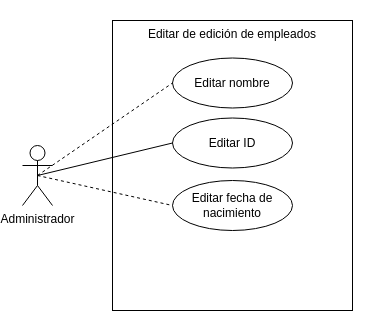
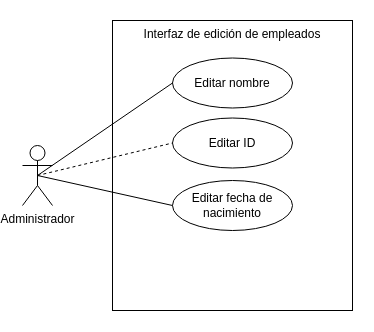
node "Editar de edición de empleados": label "Editar de edición de empleados" -> "Interfaz de edición de empleados"
edge "Editar nombre" -- "Administrador": style dashed -> solid
edge "Editar ID" -- "Administrador": style solid -> dashed
edge "Administrador" -- "Editar fecha de nacimiento": style dashed -> solid
